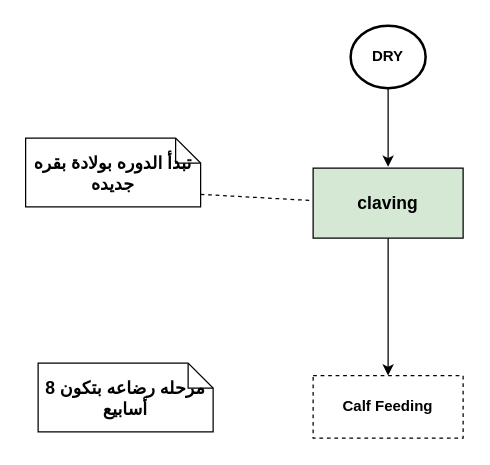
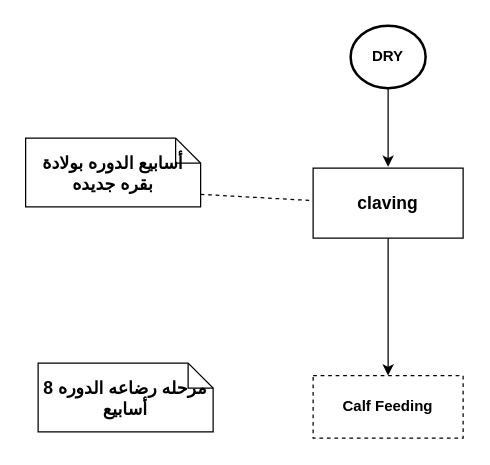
node "تبدأ الدوره بولادة بقره جديده": label "تبدأ الدوره بولادة بقره جديده" -> "أسابيع الدوره بولادة بقره جديده"
node "claving": fillcolor #d5e8d4 -> #ffffff
node "مرحله رضاعه بتكون 8 أسابيع": label "مرحله رضاعه بتكون 8 أسابيع" -> "مرحله رضاعه الدوره 8 أسابيع"
